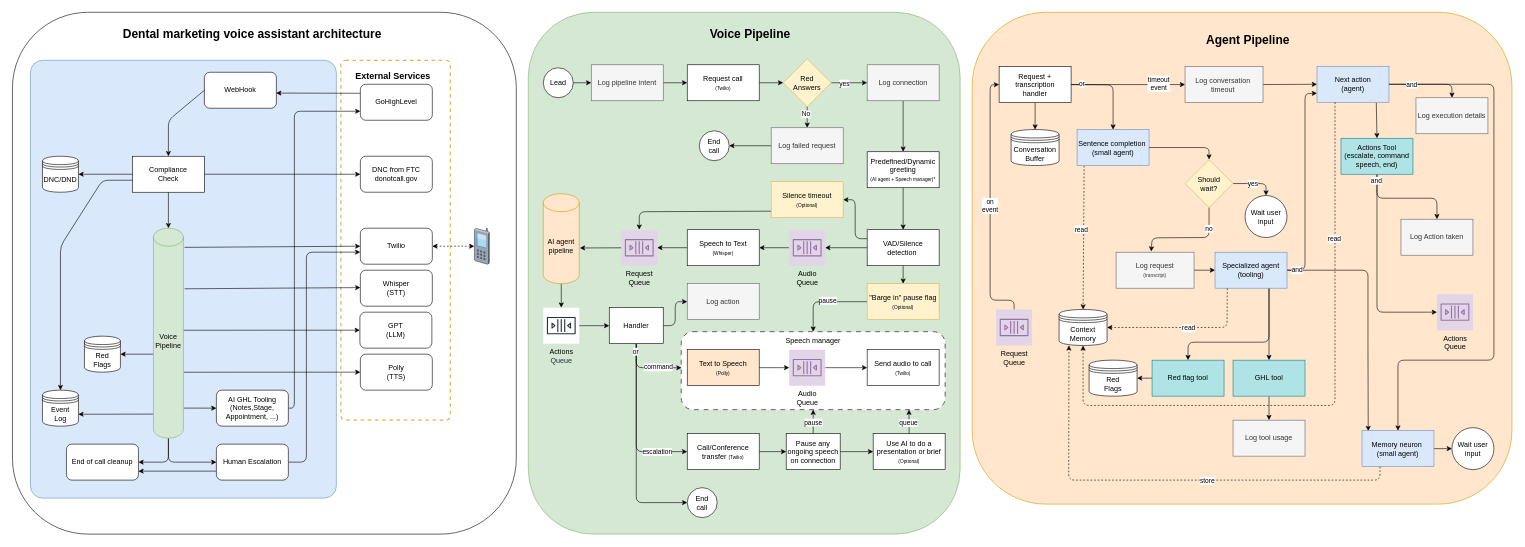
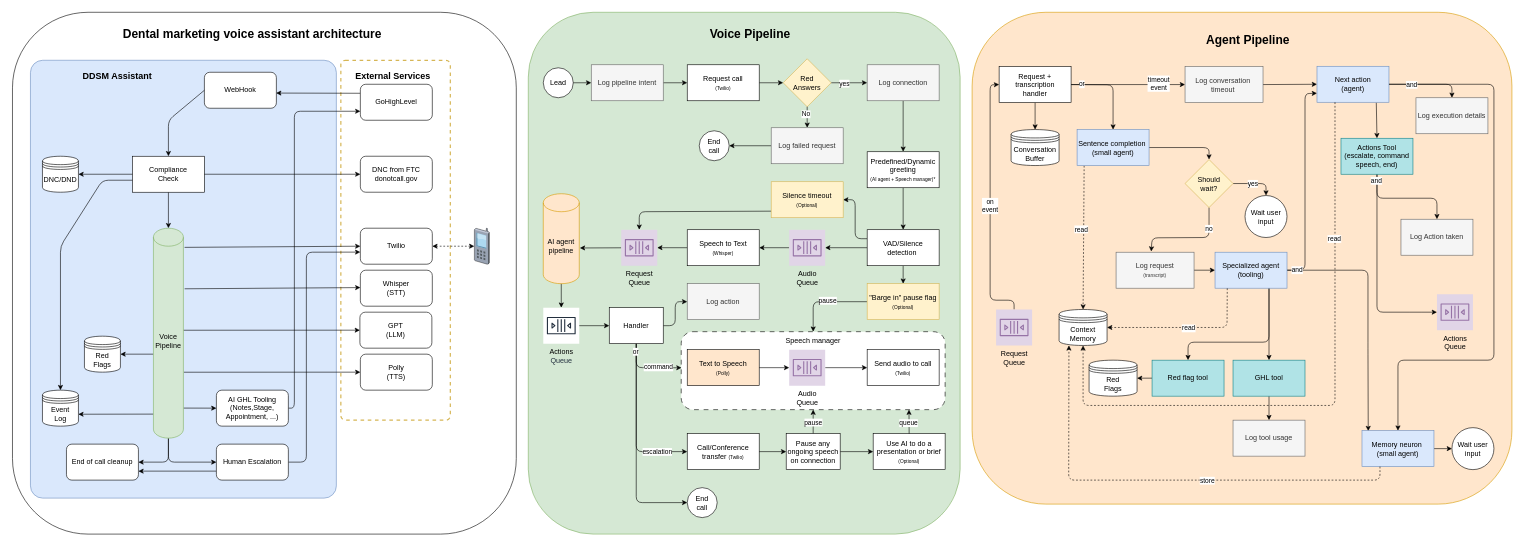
node "DDSM Assistant": added
